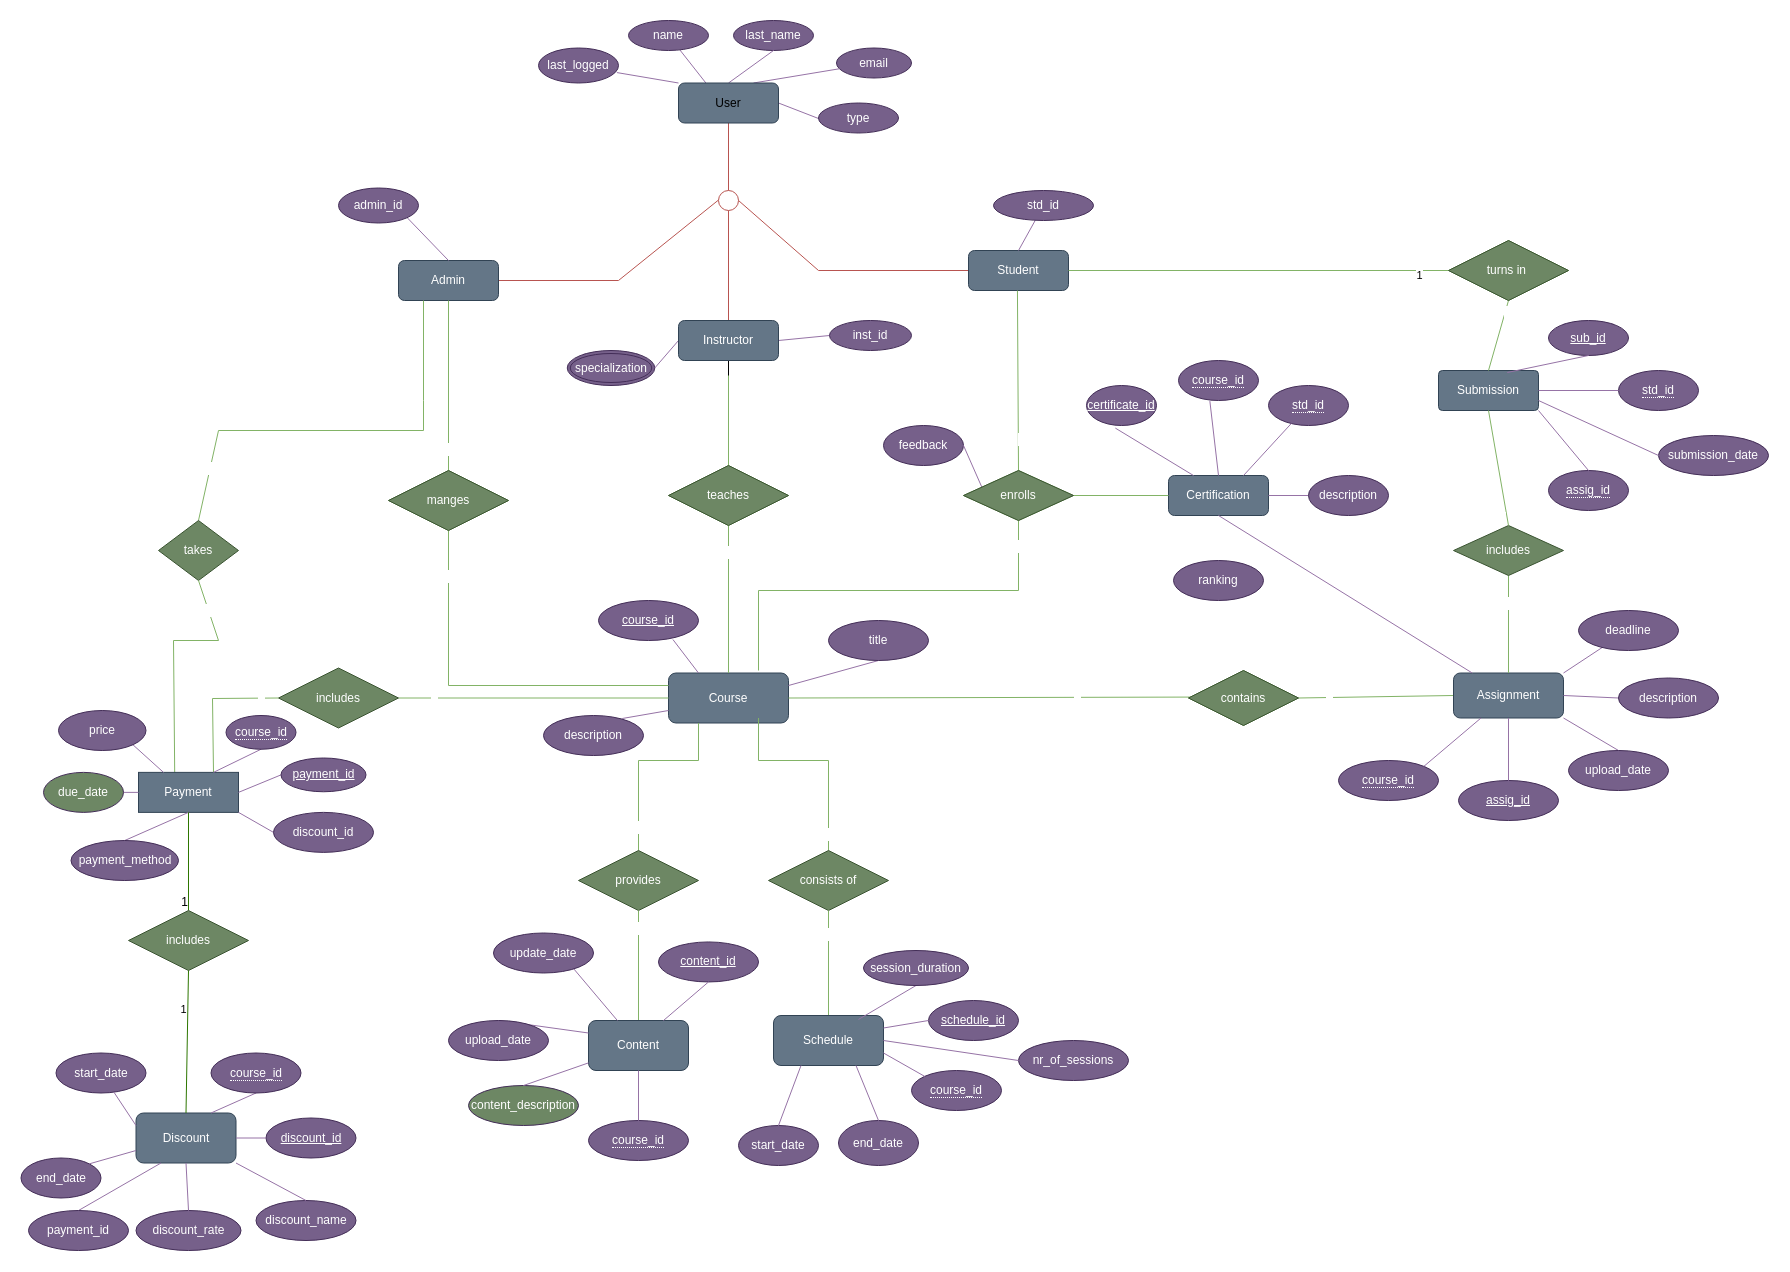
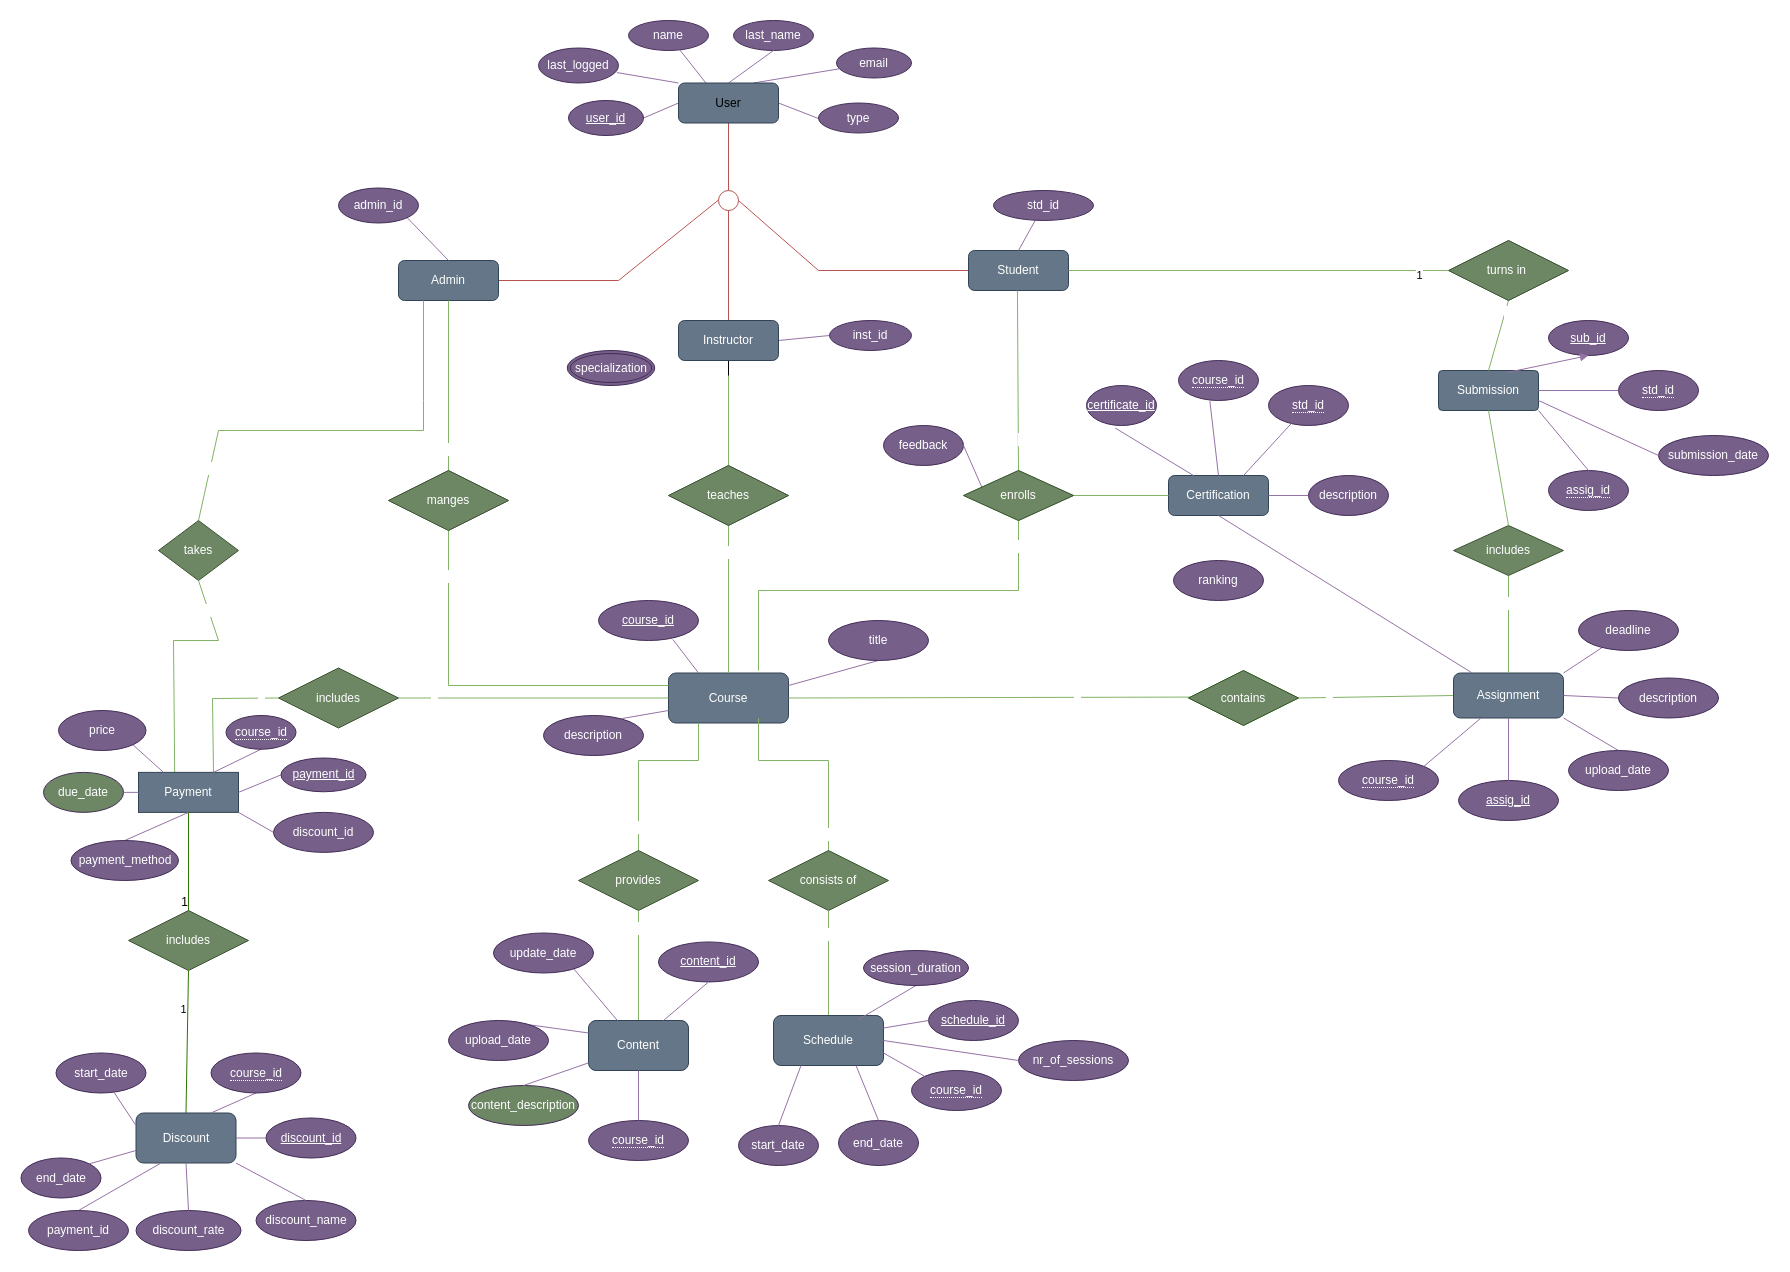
edge "User" -- "user_id": added
node "user_id": added
edge "Instructor" -- "specialization": removed
edge "sub_id" -- "Submission": arrowhead none -> block
